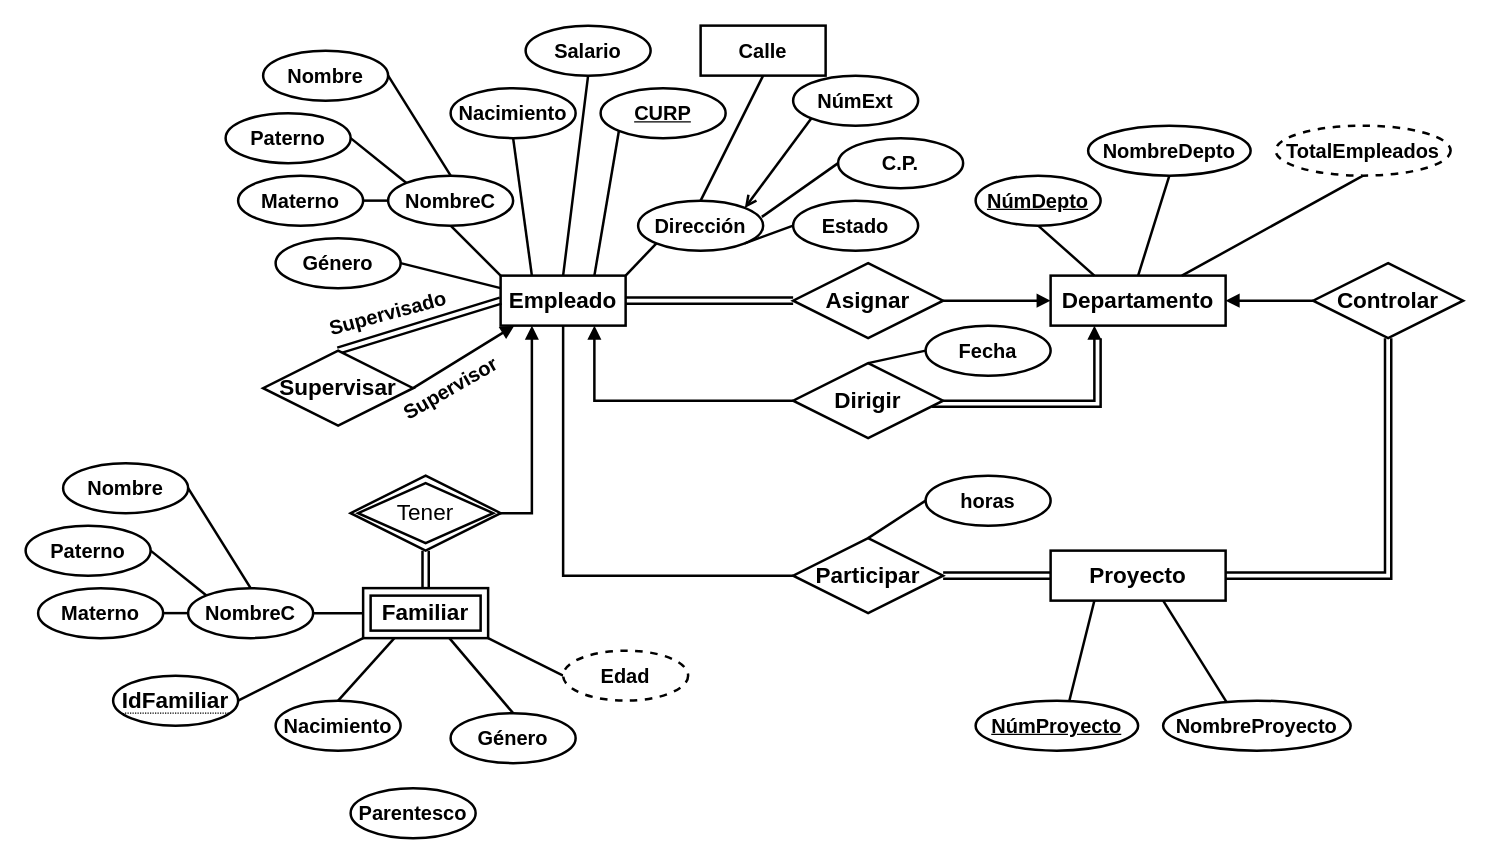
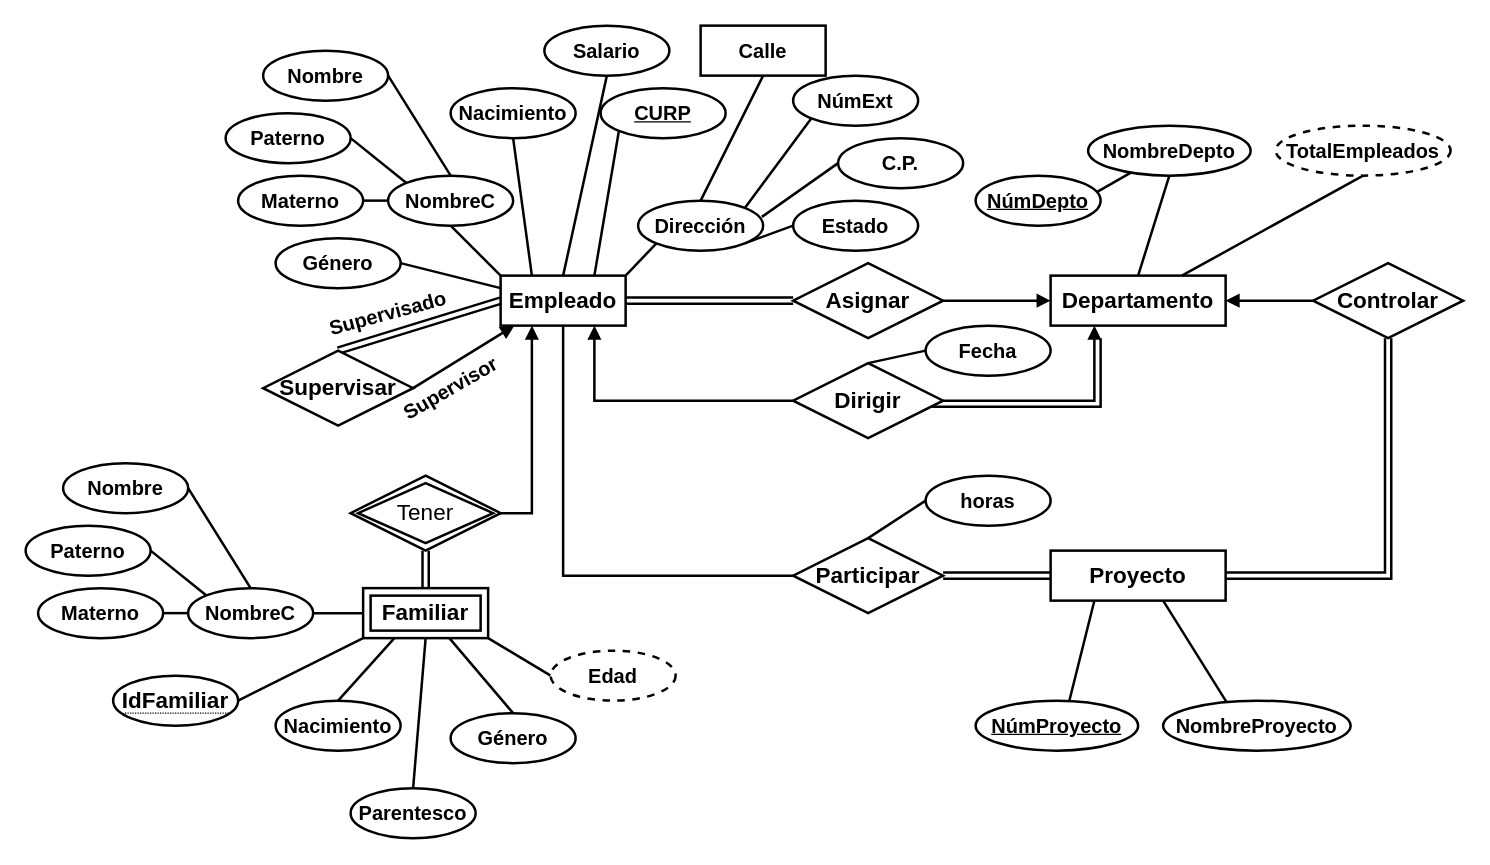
node "Salario": moved (588, 51) -> (607, 51)
edge "NúmExt" -> "Dirección": arrowhead open -> none
edge "NúmDepto" -- "Departamento": now "NúmDepto" -- "NombreDepto"
node "Edad": moved (626, 676) -> (613, 676)
edge "Familiar" -- "Parentesco": added
